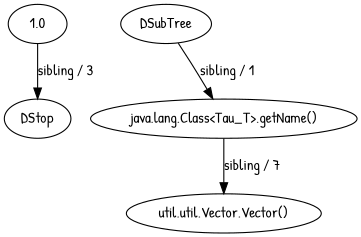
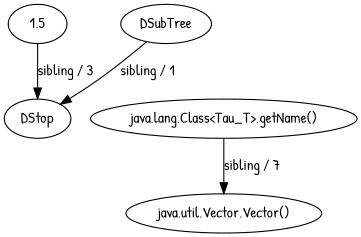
node "1.0": label "1.0" -> "1.5"
edge "DSubTree" -> "java.lang.Class<Tau_T>.getName()": now "DSubTree" -> "DStop"
node "util.util.Vector.Vector()": label "util.util.Vector.Vector()" -> "java.util.Vector.Vector()"
